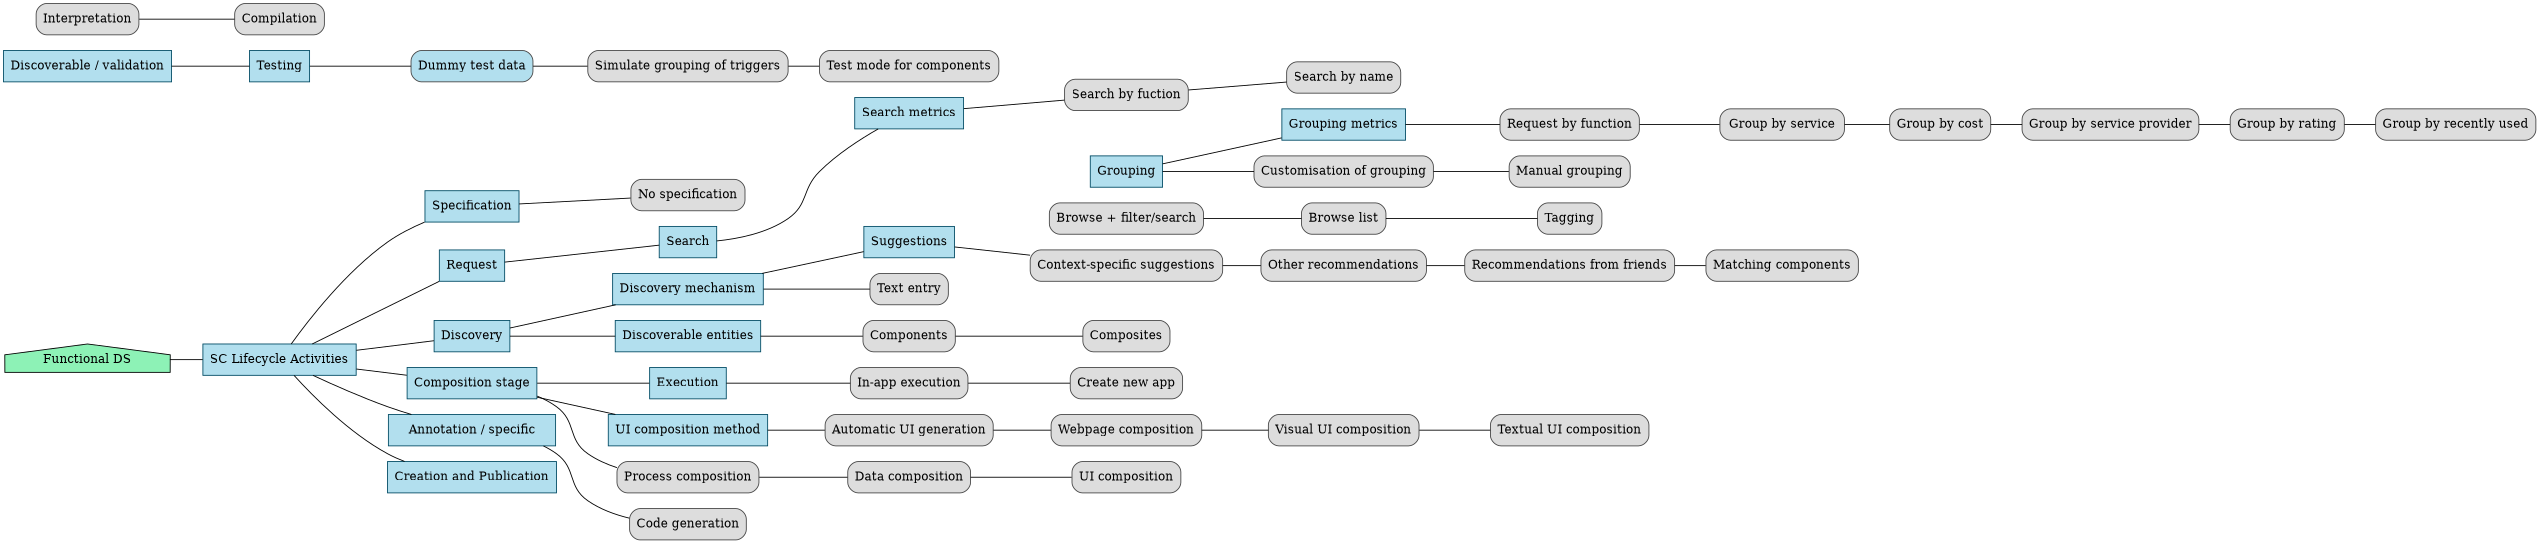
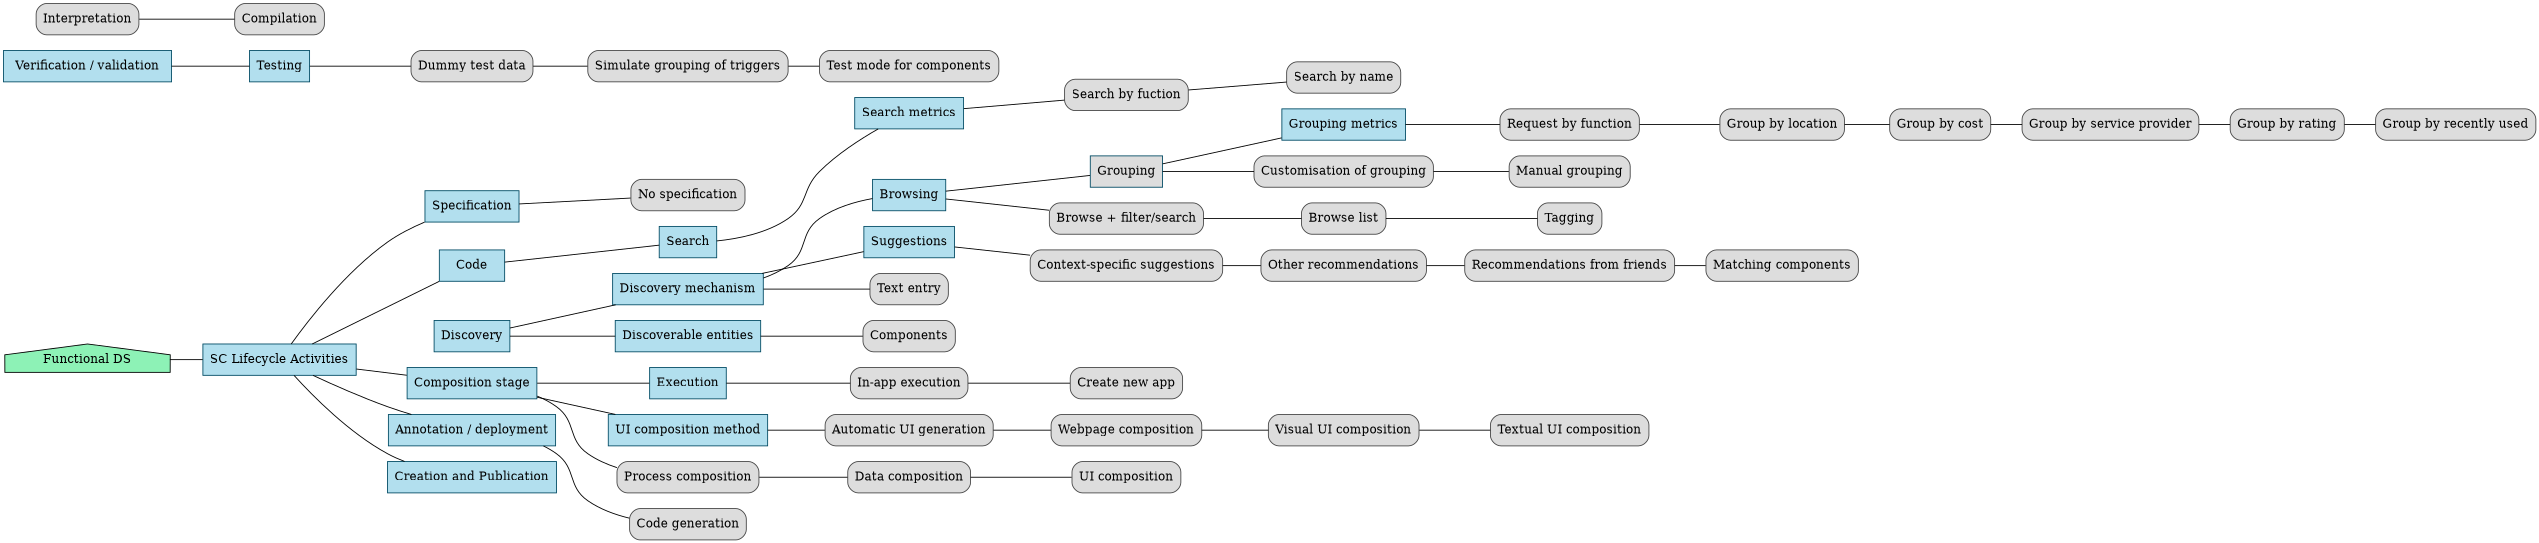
node "Discoverable / validation": label "Discoverable / validation" -> "Verification / validation"
node "Dummy test data": fillcolor lightblue2 -> #dddddd
node "Group by service": label "Group by service" -> "Group by location"
node "Grouping": fillcolor lightblue2 -> #dddddd
node "Browsing": added
node "Request": label "Request" -> "Code"
node "Composites": removed
edge "Discovery" -- "SC Lifecycle Activities": removed
node "Annotation / specific": label "Annotation / specific" -> "Annotation / deployment"
